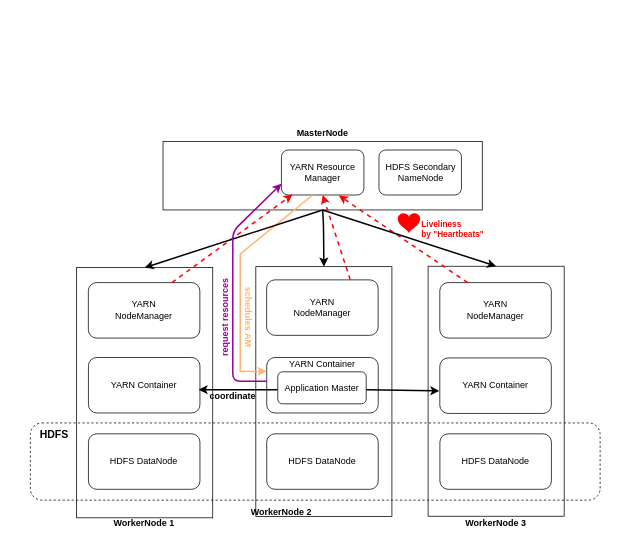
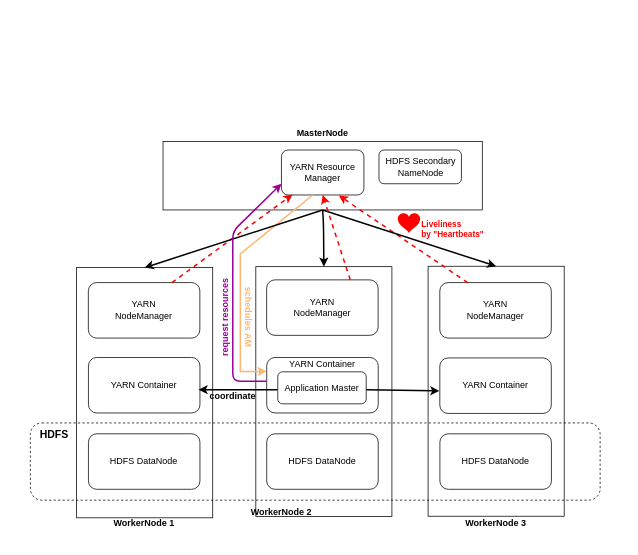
node "HDFS Secondary NameNode": size 83x45 -> 83x34
